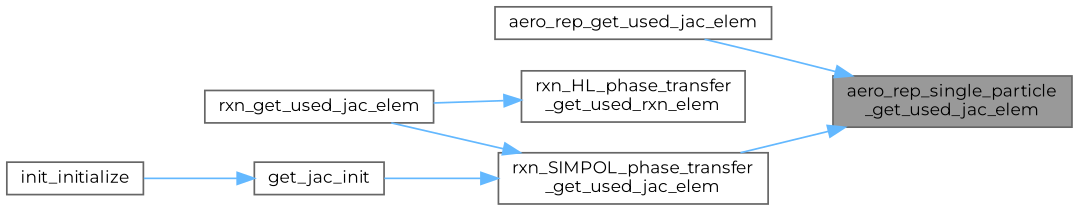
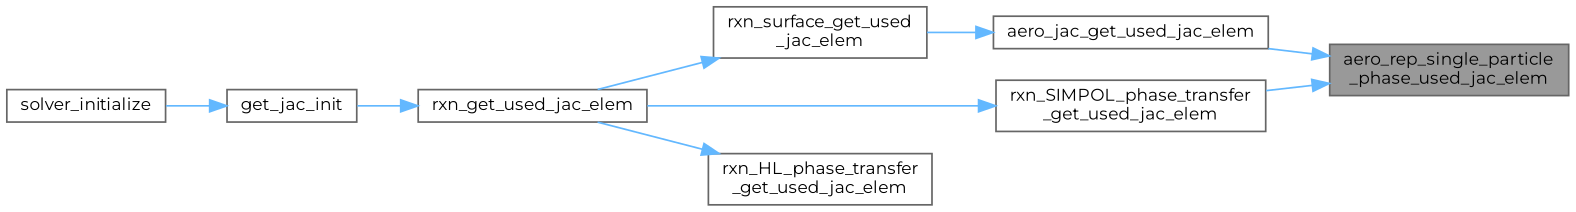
node "aero_rep_get_used_jac_elem": label "aero_rep_get_used_jac_elem" -> "aero_jac_get_used_jac_elem"
node "rxn_surface_get_used _jac_elem": added
node "rxn_HL_phase_transfer _get_used_rxn_elem": label "rxn_HL_phase_transfer _get_used_rxn_elem" -> "rxn_HL_phase_transfer _get_used_jac_elem"
node "aero_rep_single_particle _get_used_jac_elem": label "aero_rep_single_particle _get_used_jac_elem" -> "aero_rep_single_particle _phase_used_jac_elem"
node "init_initialize": label "init_initialize" -> "solver_initialize"
edge "get_jac_init" -> "rxn_SIMPOL_phase_transfer _get_used_jac_elem": now "get_jac_init" -> "rxn_get_used_jac_elem"
